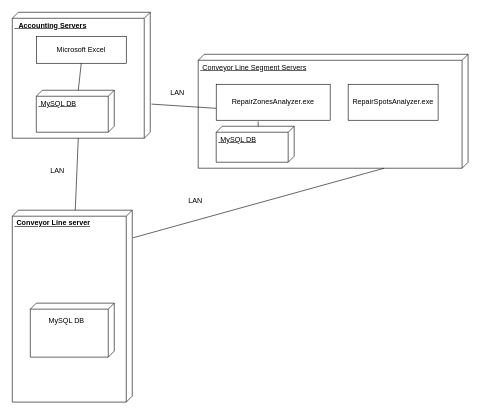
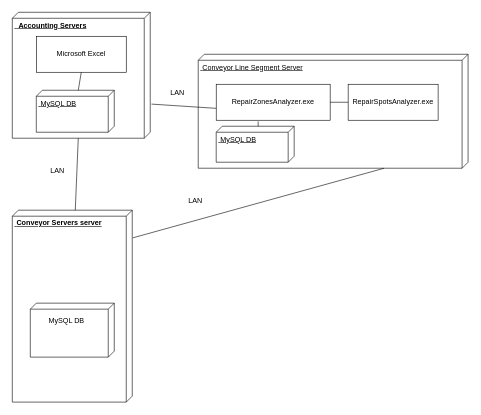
node "Microsoft Excel": size 90x27 -> 90x36
node "Conveyor Line Segment Servers": label "Conveyor Line Segment Servers" -> "Conveyor Line Segment Server"
edge "RepairZonesAnalyzer.exe" -- "RepairSpotsAnalyzer.exe": added
node "Conveyor Line server": label "Conveyor Line server" -> "Conveyor Servers server"
